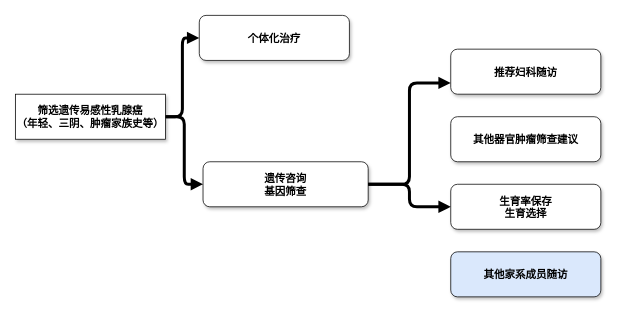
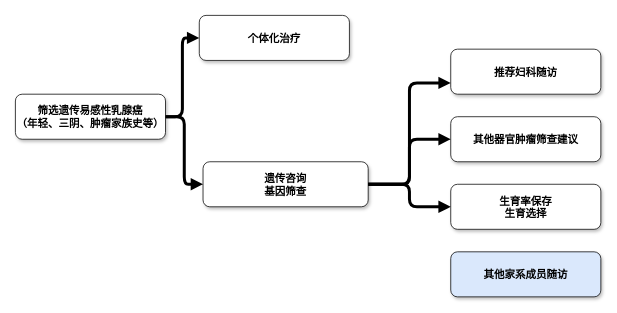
node "筛选遗传易感性乳腺癌 （年轻、三阴、肿瘤家族史等）": shape rectangle -> rounded rectangle
edge "遗传咨询 基因筛查" -> "其他器官肿瘤筛查建议": added
